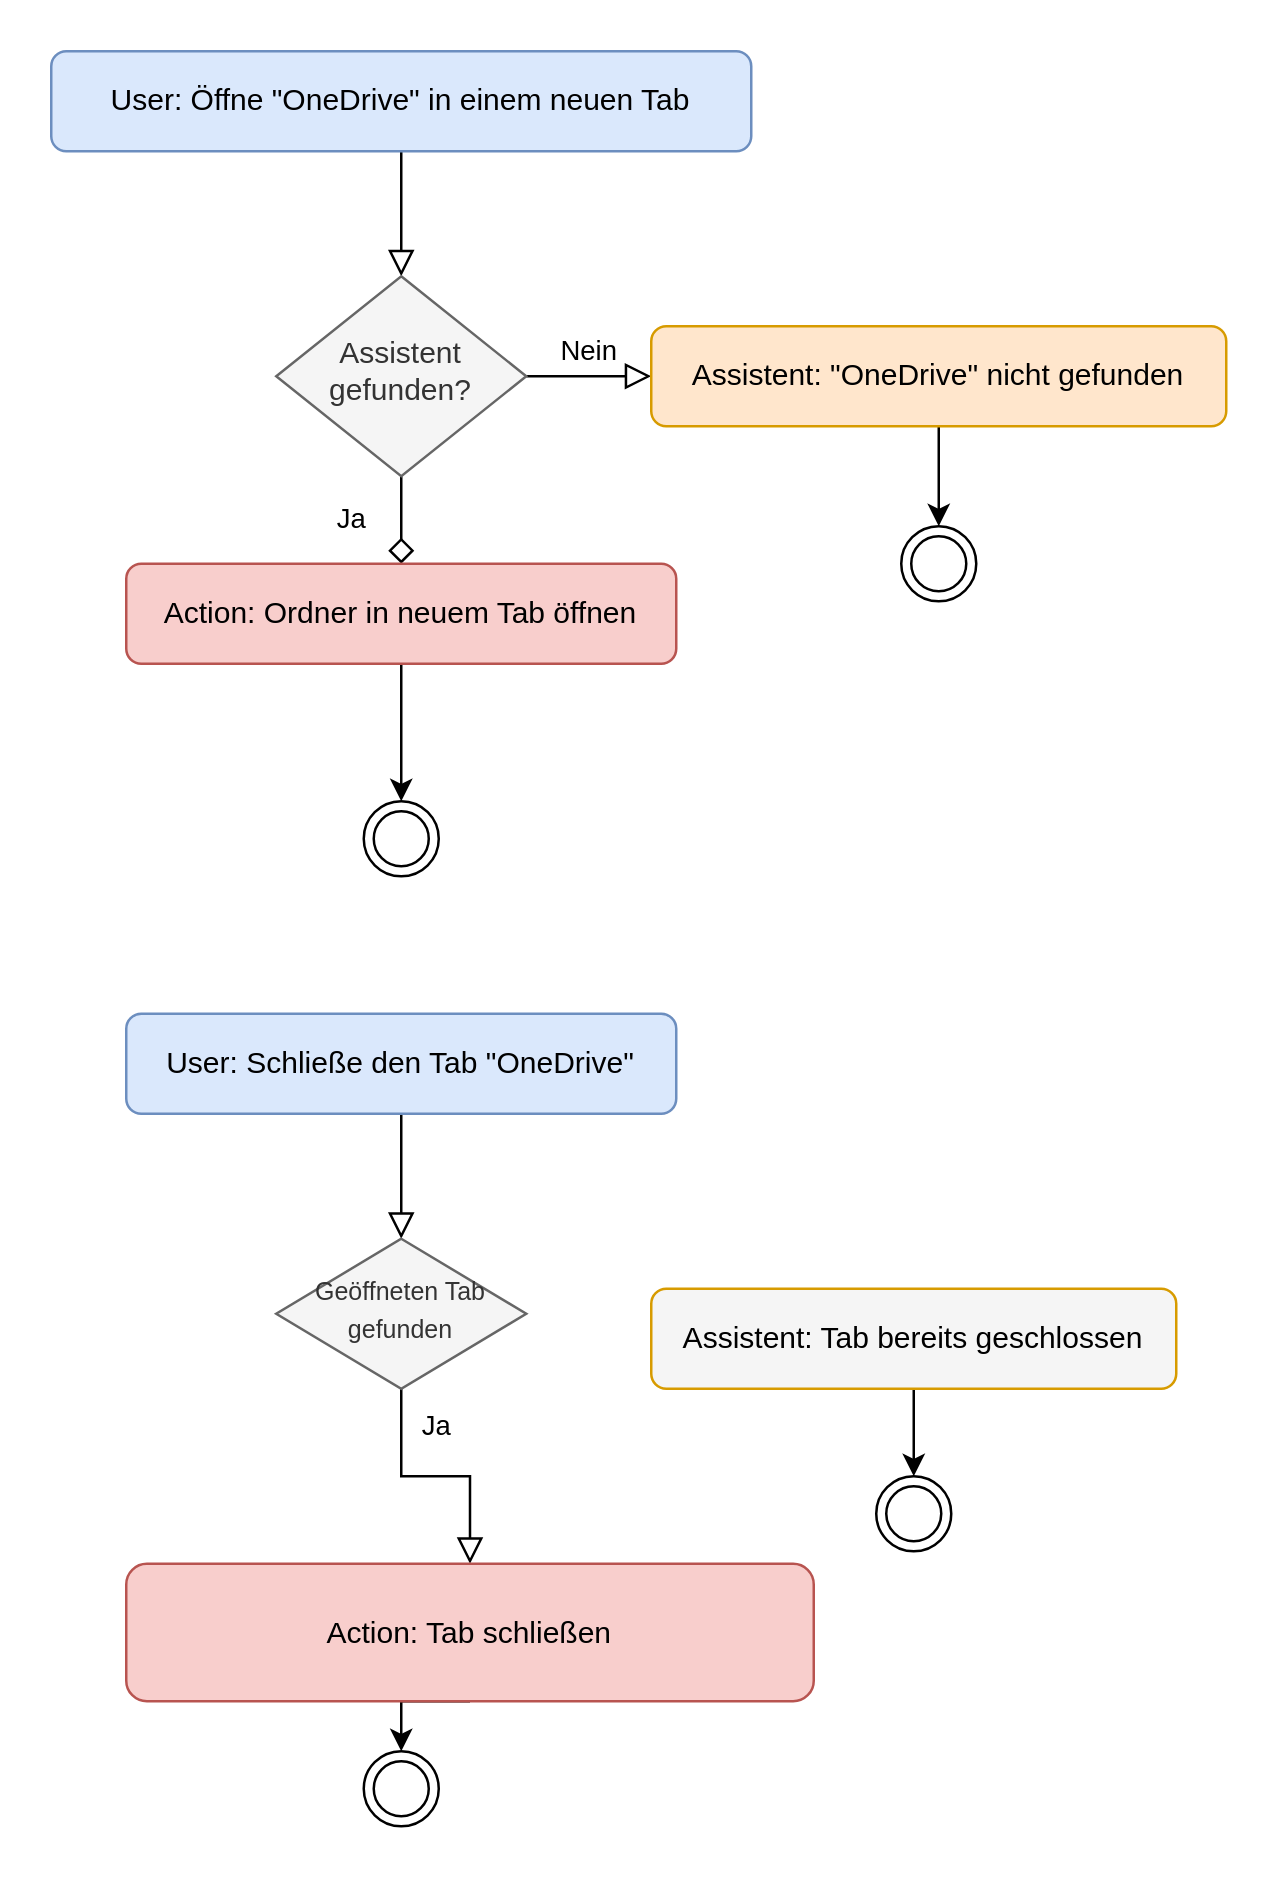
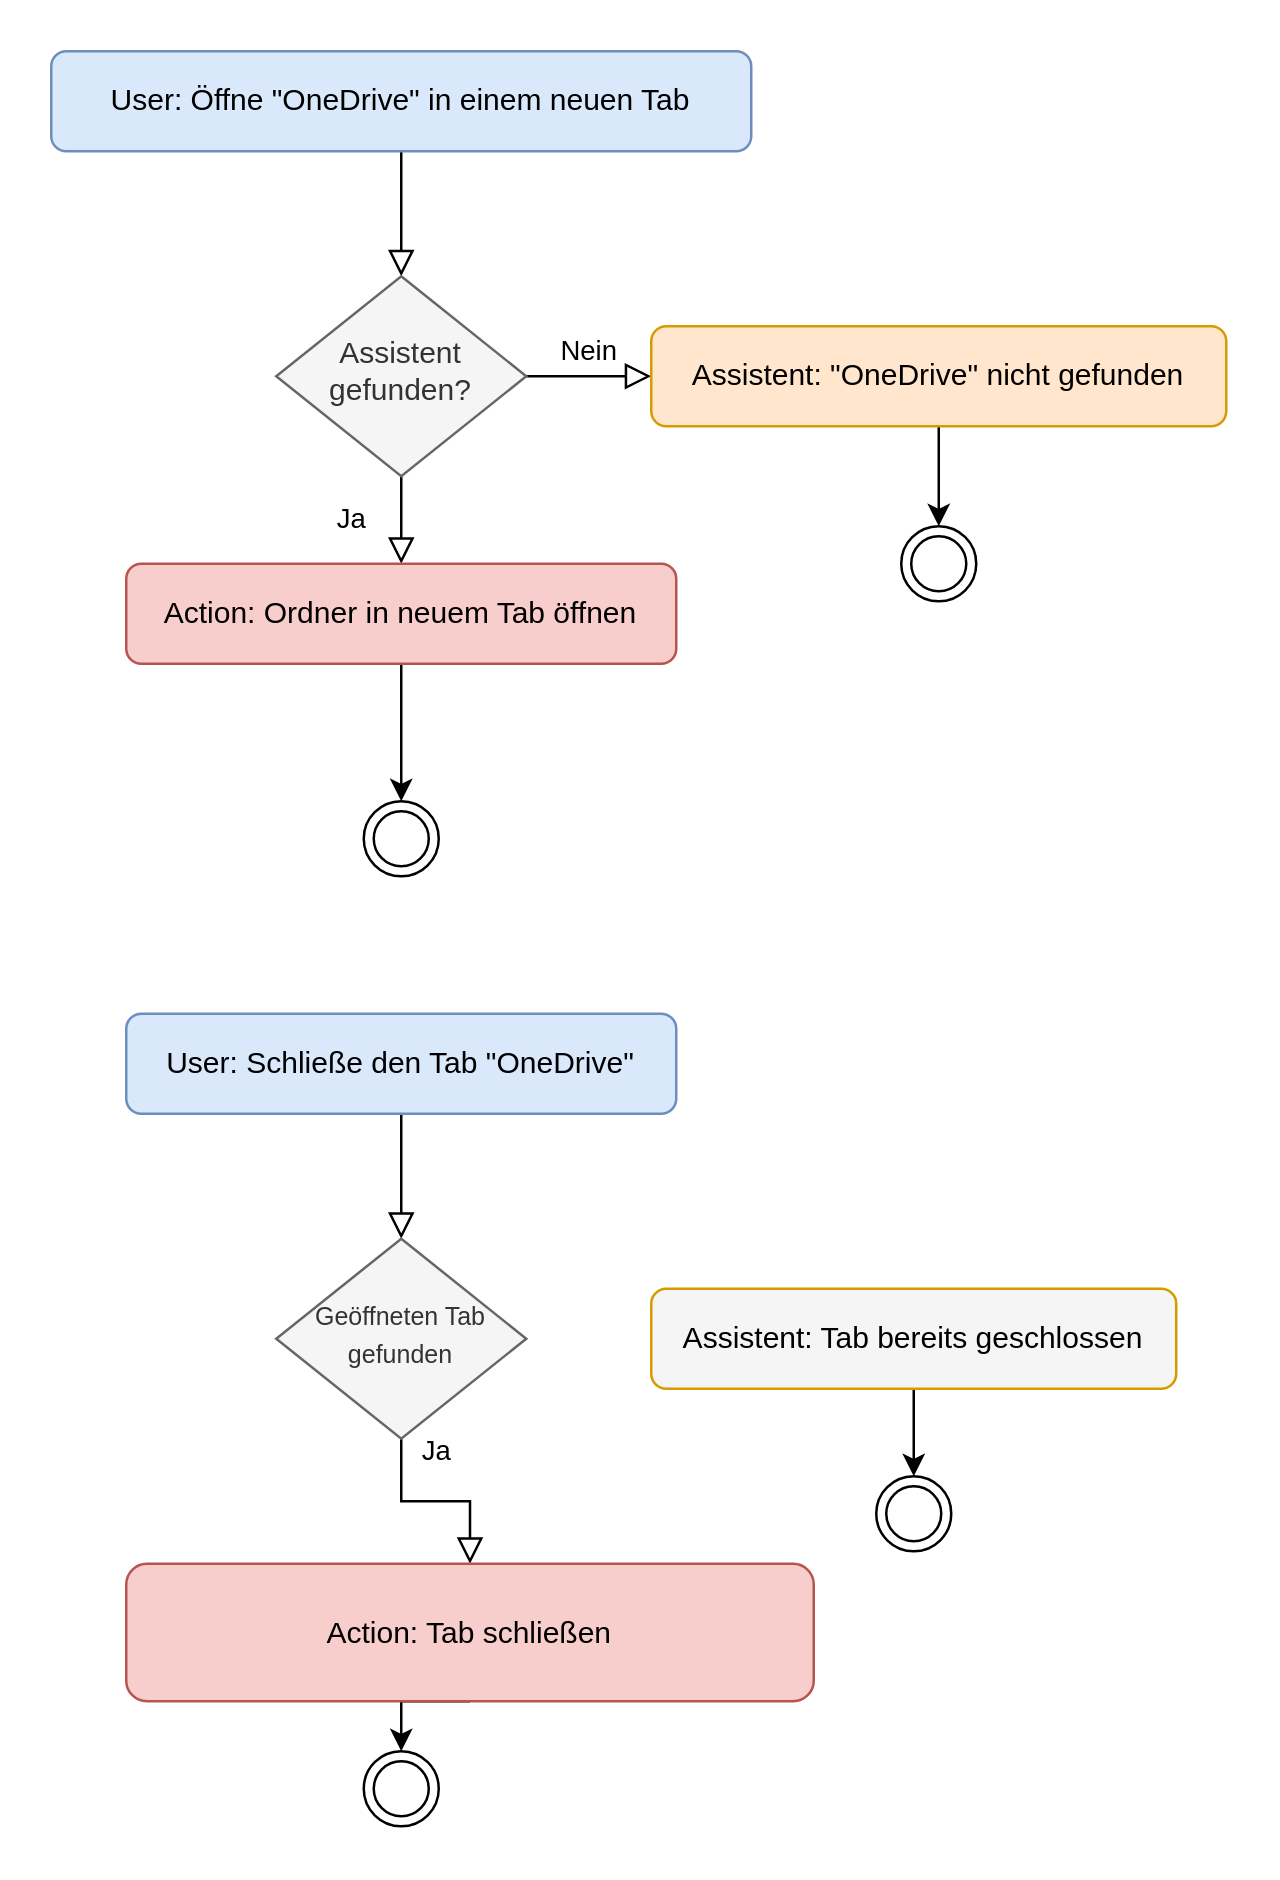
edge "Assistent gefunden?" -> "Action: Ordner in neuem Tab öffnen": arrowhead diamond -> block
node "Geöffneten Tab gefunden": size 250x150 -> 250x200
